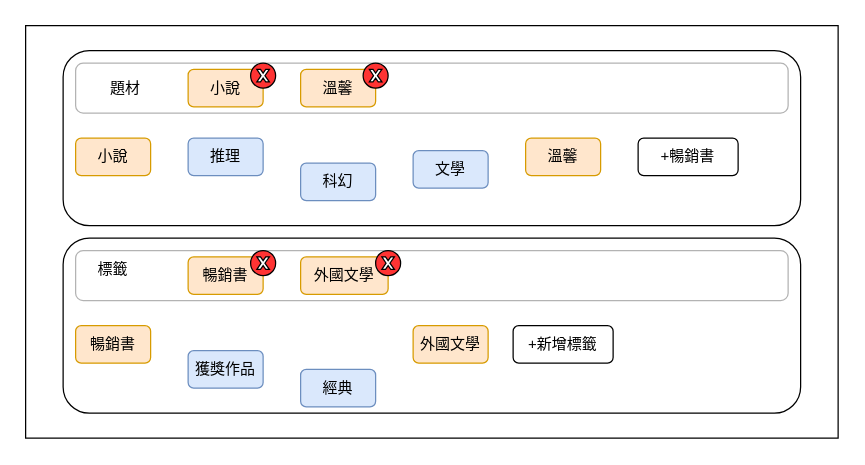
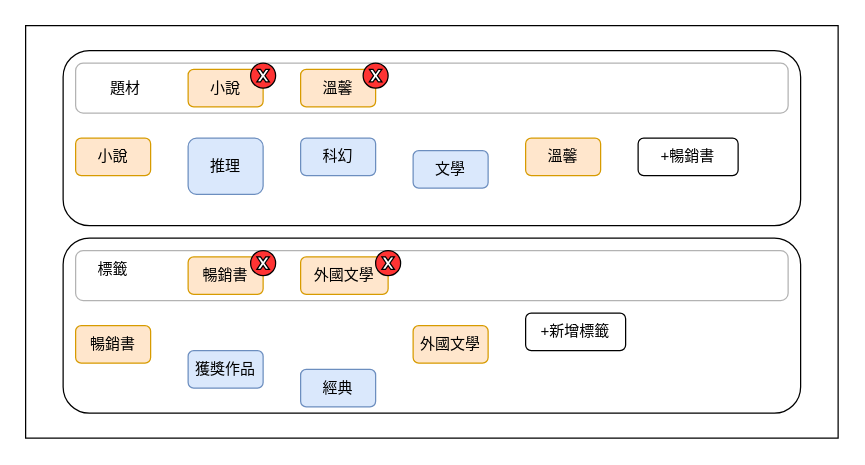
node "推理": size 75x38 -> 75x56
node "科幻": moved (338, 182) -> (338, 157)
node "+新增標籤": moved (563, 344) -> (576, 332)
